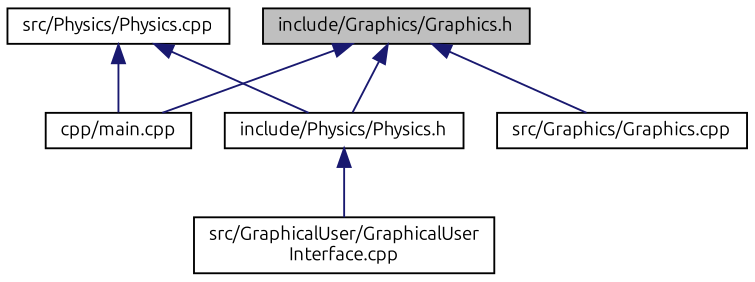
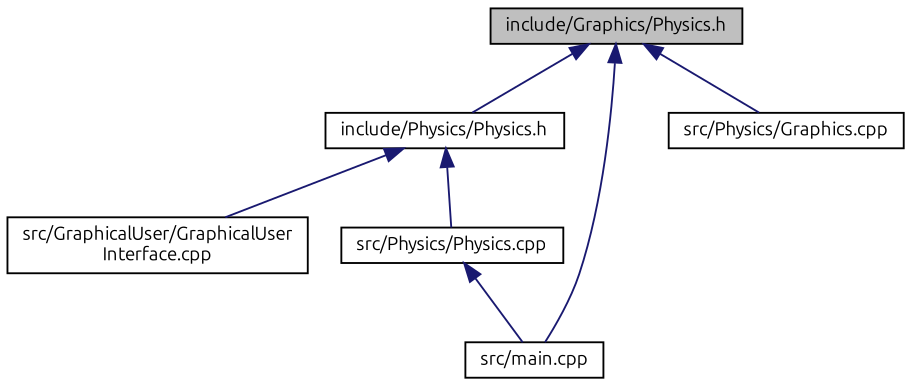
node "include/Graphics/Graphics.h": label "include/Graphics/Graphics.h" -> "include/Graphics/Physics.h"
edge "include/Physics/Physics.h" -> "src/Physics/Physics.cpp": reversed
node "cpp/main.cpp": label "cpp/main.cpp" -> "src/main.cpp"
node "src/Graphics/Graphics.cpp": label "src/Graphics/Graphics.cpp" -> "src/Physics/Graphics.cpp"
